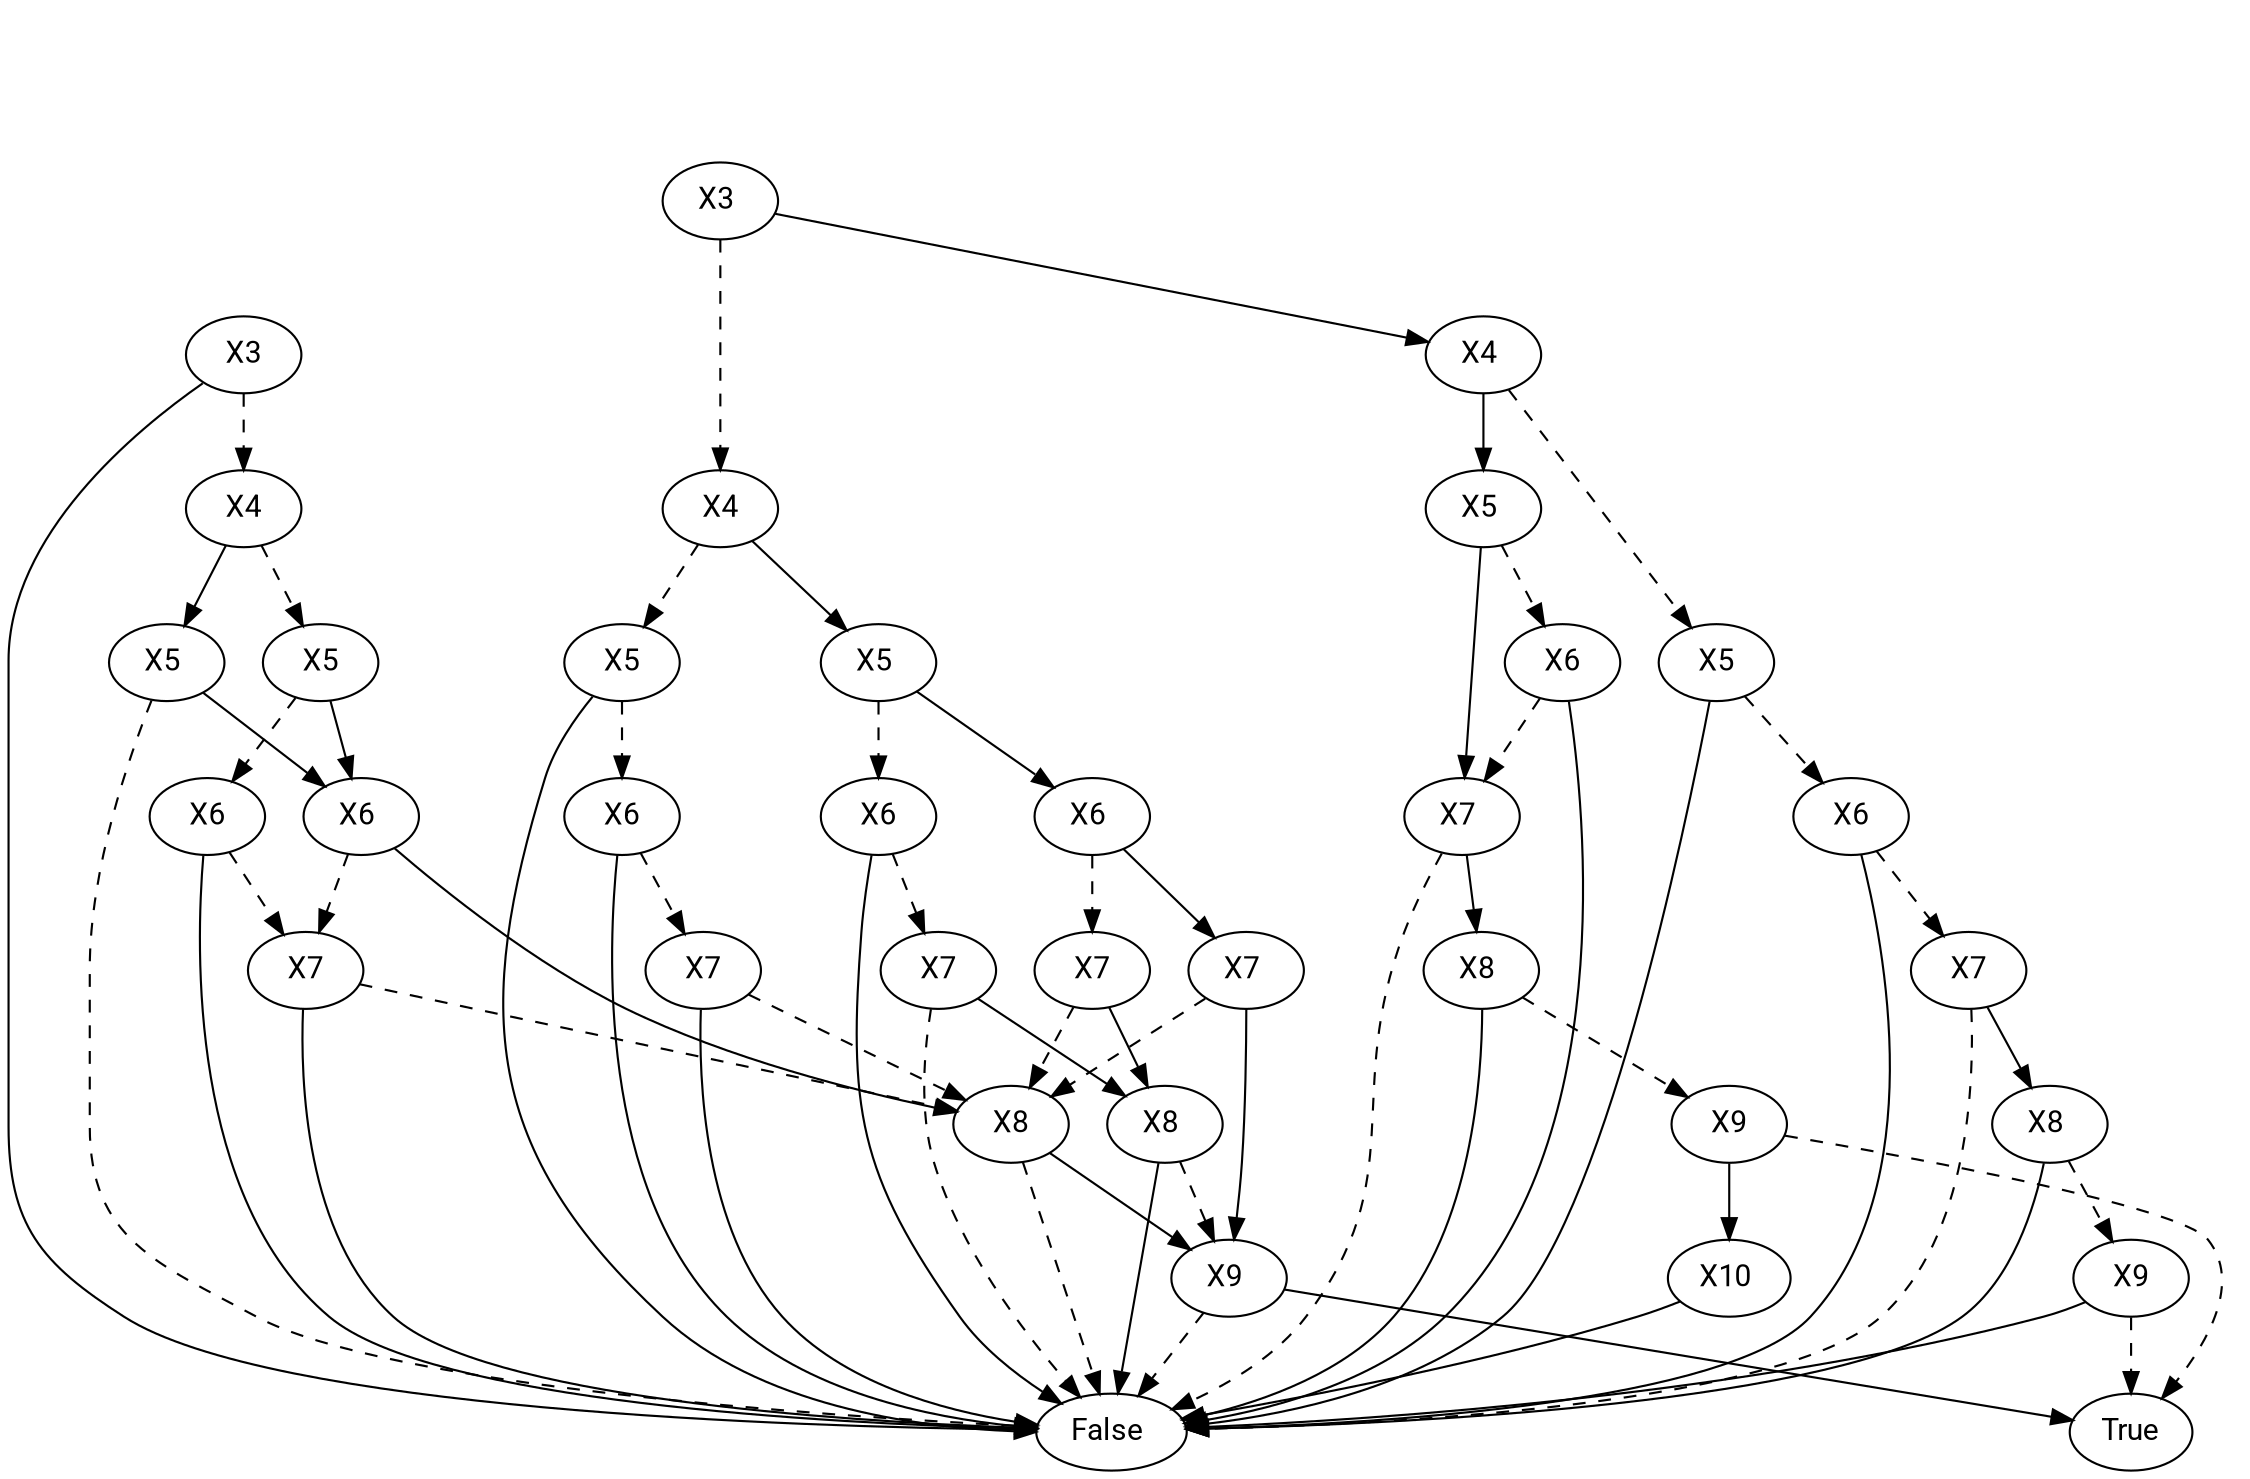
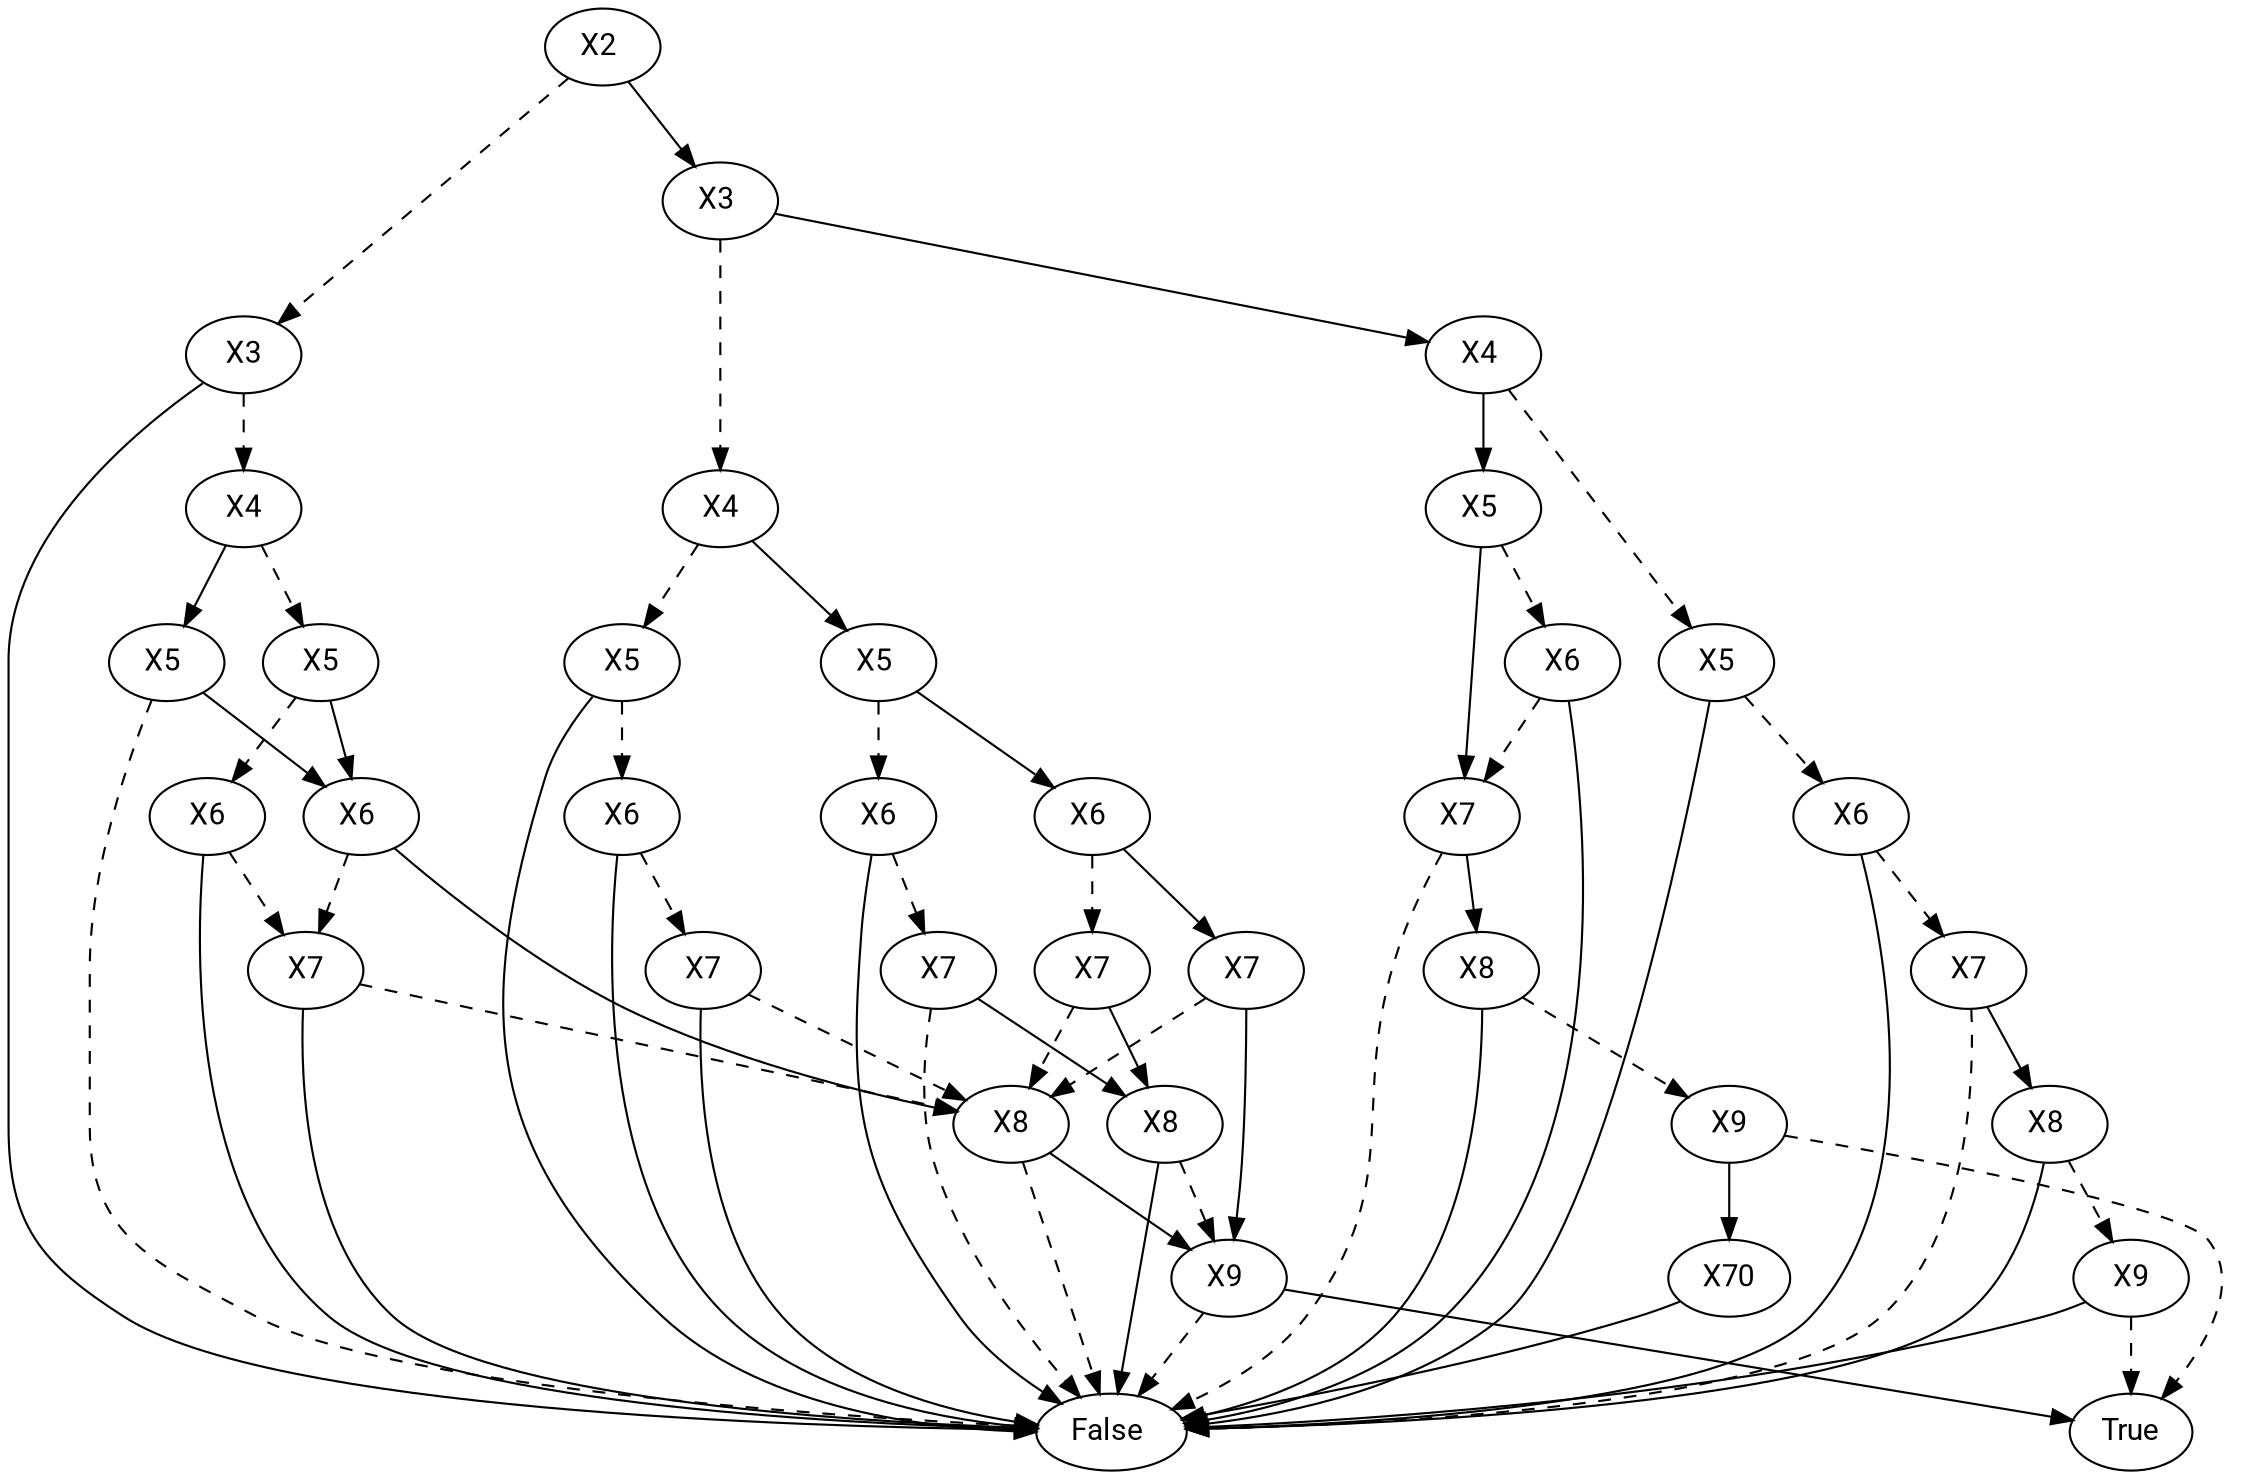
node "X2": added
node "X10": label "X10" -> "X70"
